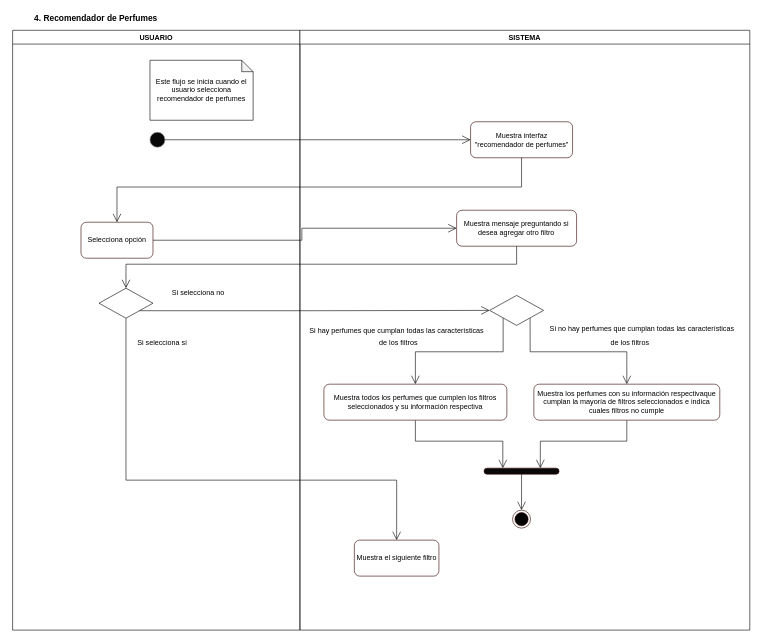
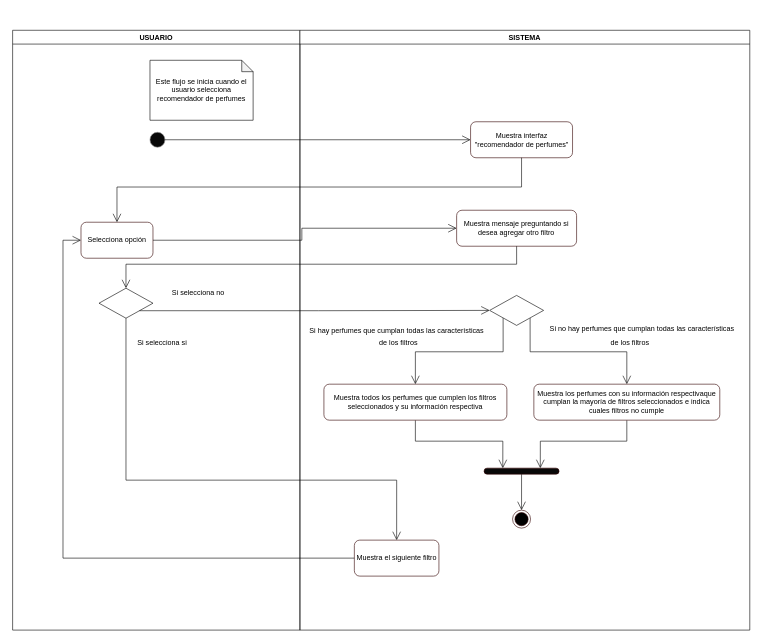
node "4. Recomendador de Perfumes": removed
edge "Muestra el siguiente filtro" -> "Selecciona opción": added
